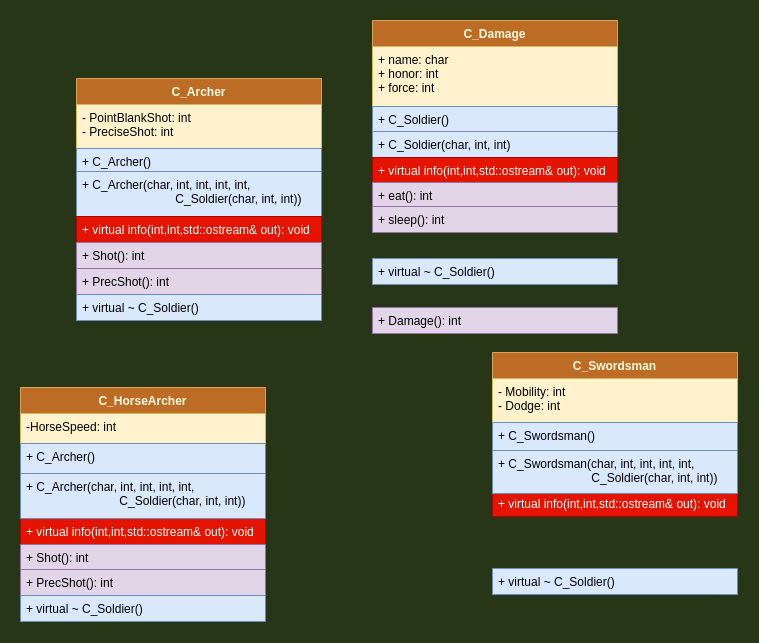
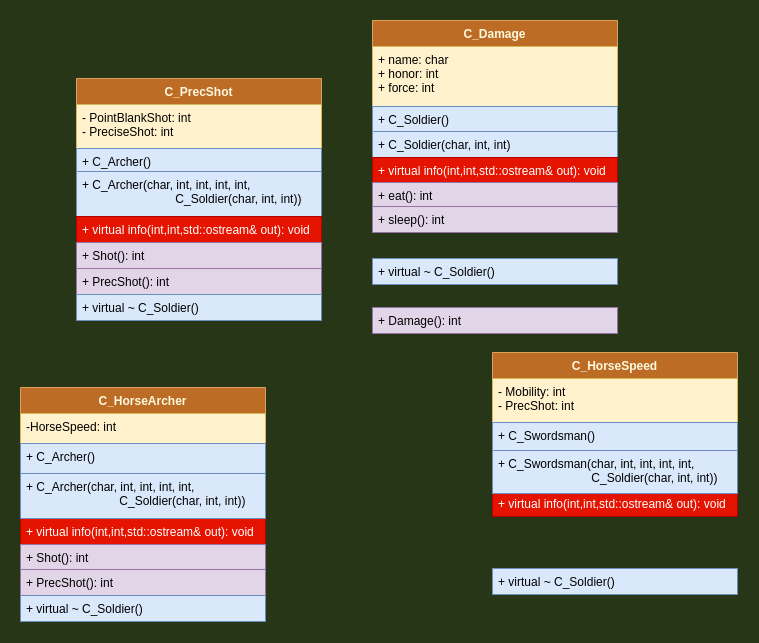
node "C_Archer": label "C_Archer" -> "C_PrecShot"
node "C_Swordsman": label "C_Swordsman" -> "C_HorseSpeed"
node "- Mobility: int - Dodge: int": label "- Mobility: int - Dodge: int" -> "- Mobility: int - PrecShot: int"
